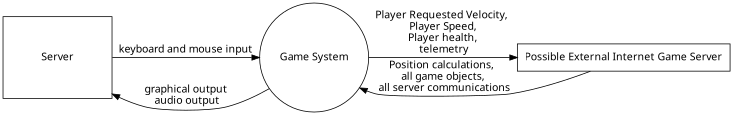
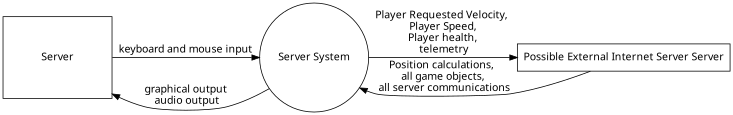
node "Game System": label "Game System" -> "Server System"
node "Possible External Internet Game Server": label "Possible External Internet Game Server" -> "Possible External Internet Server Server"
